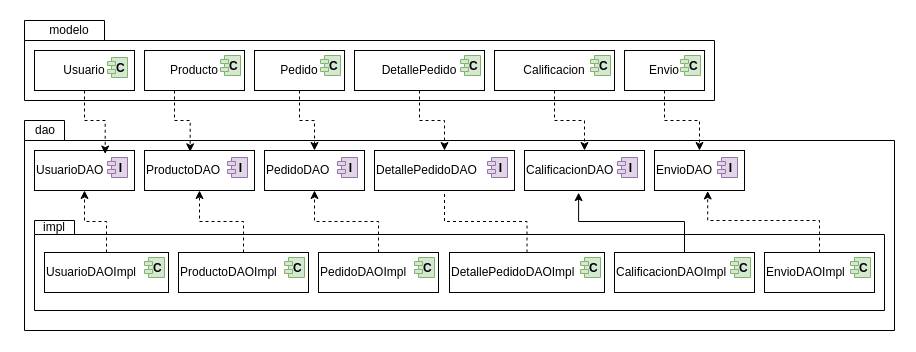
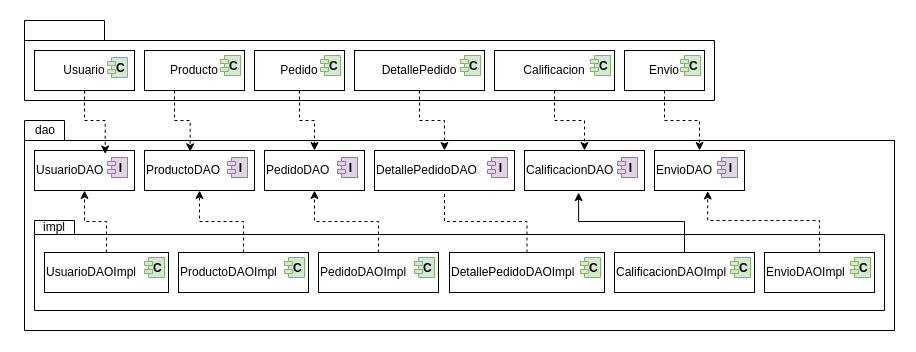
node "modelo": removed
